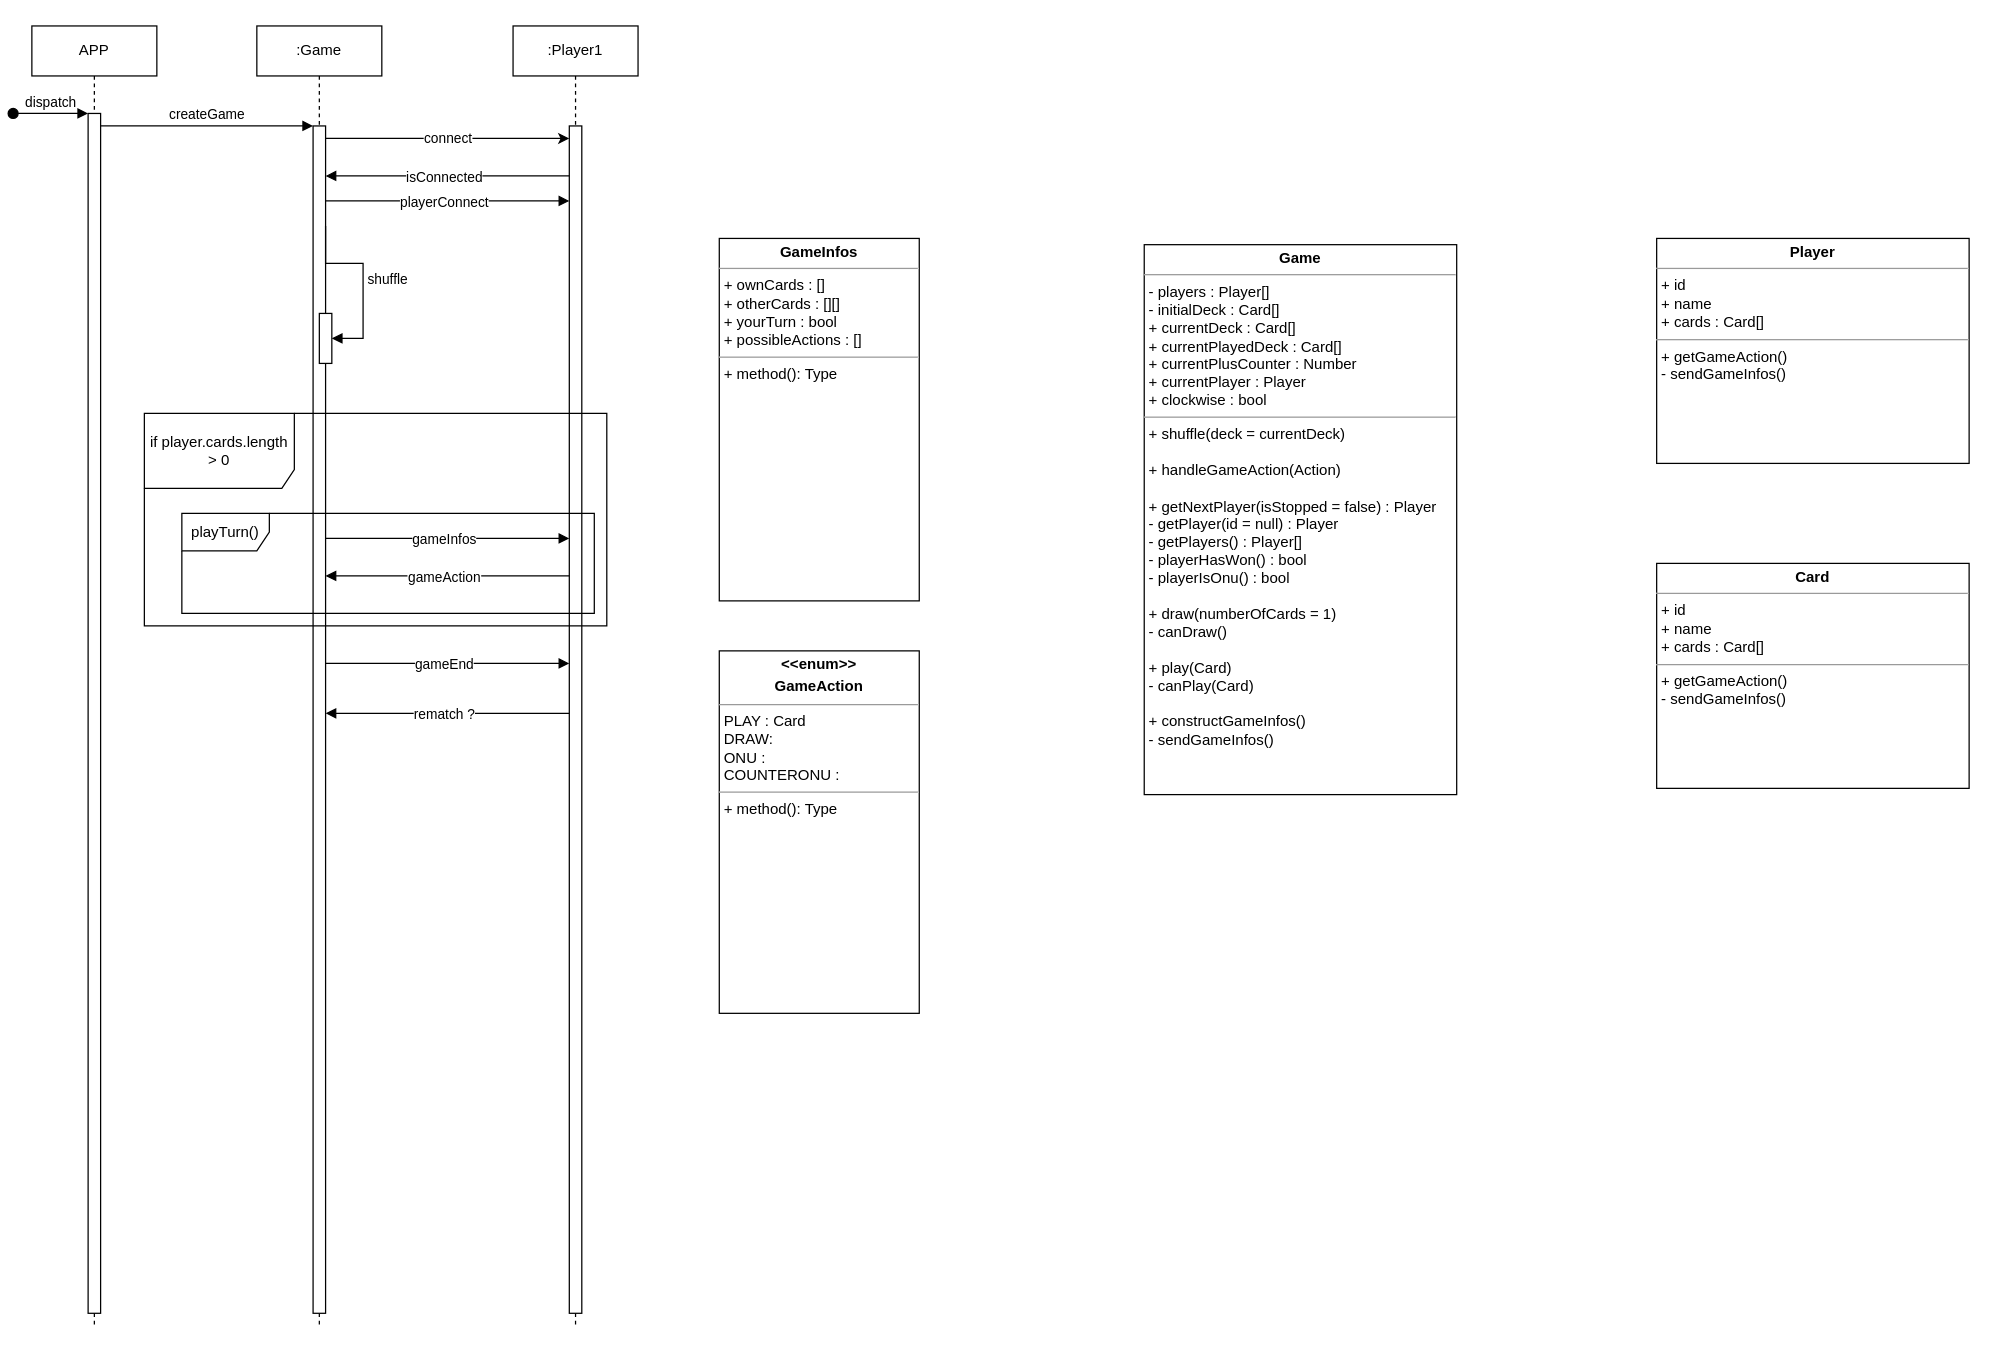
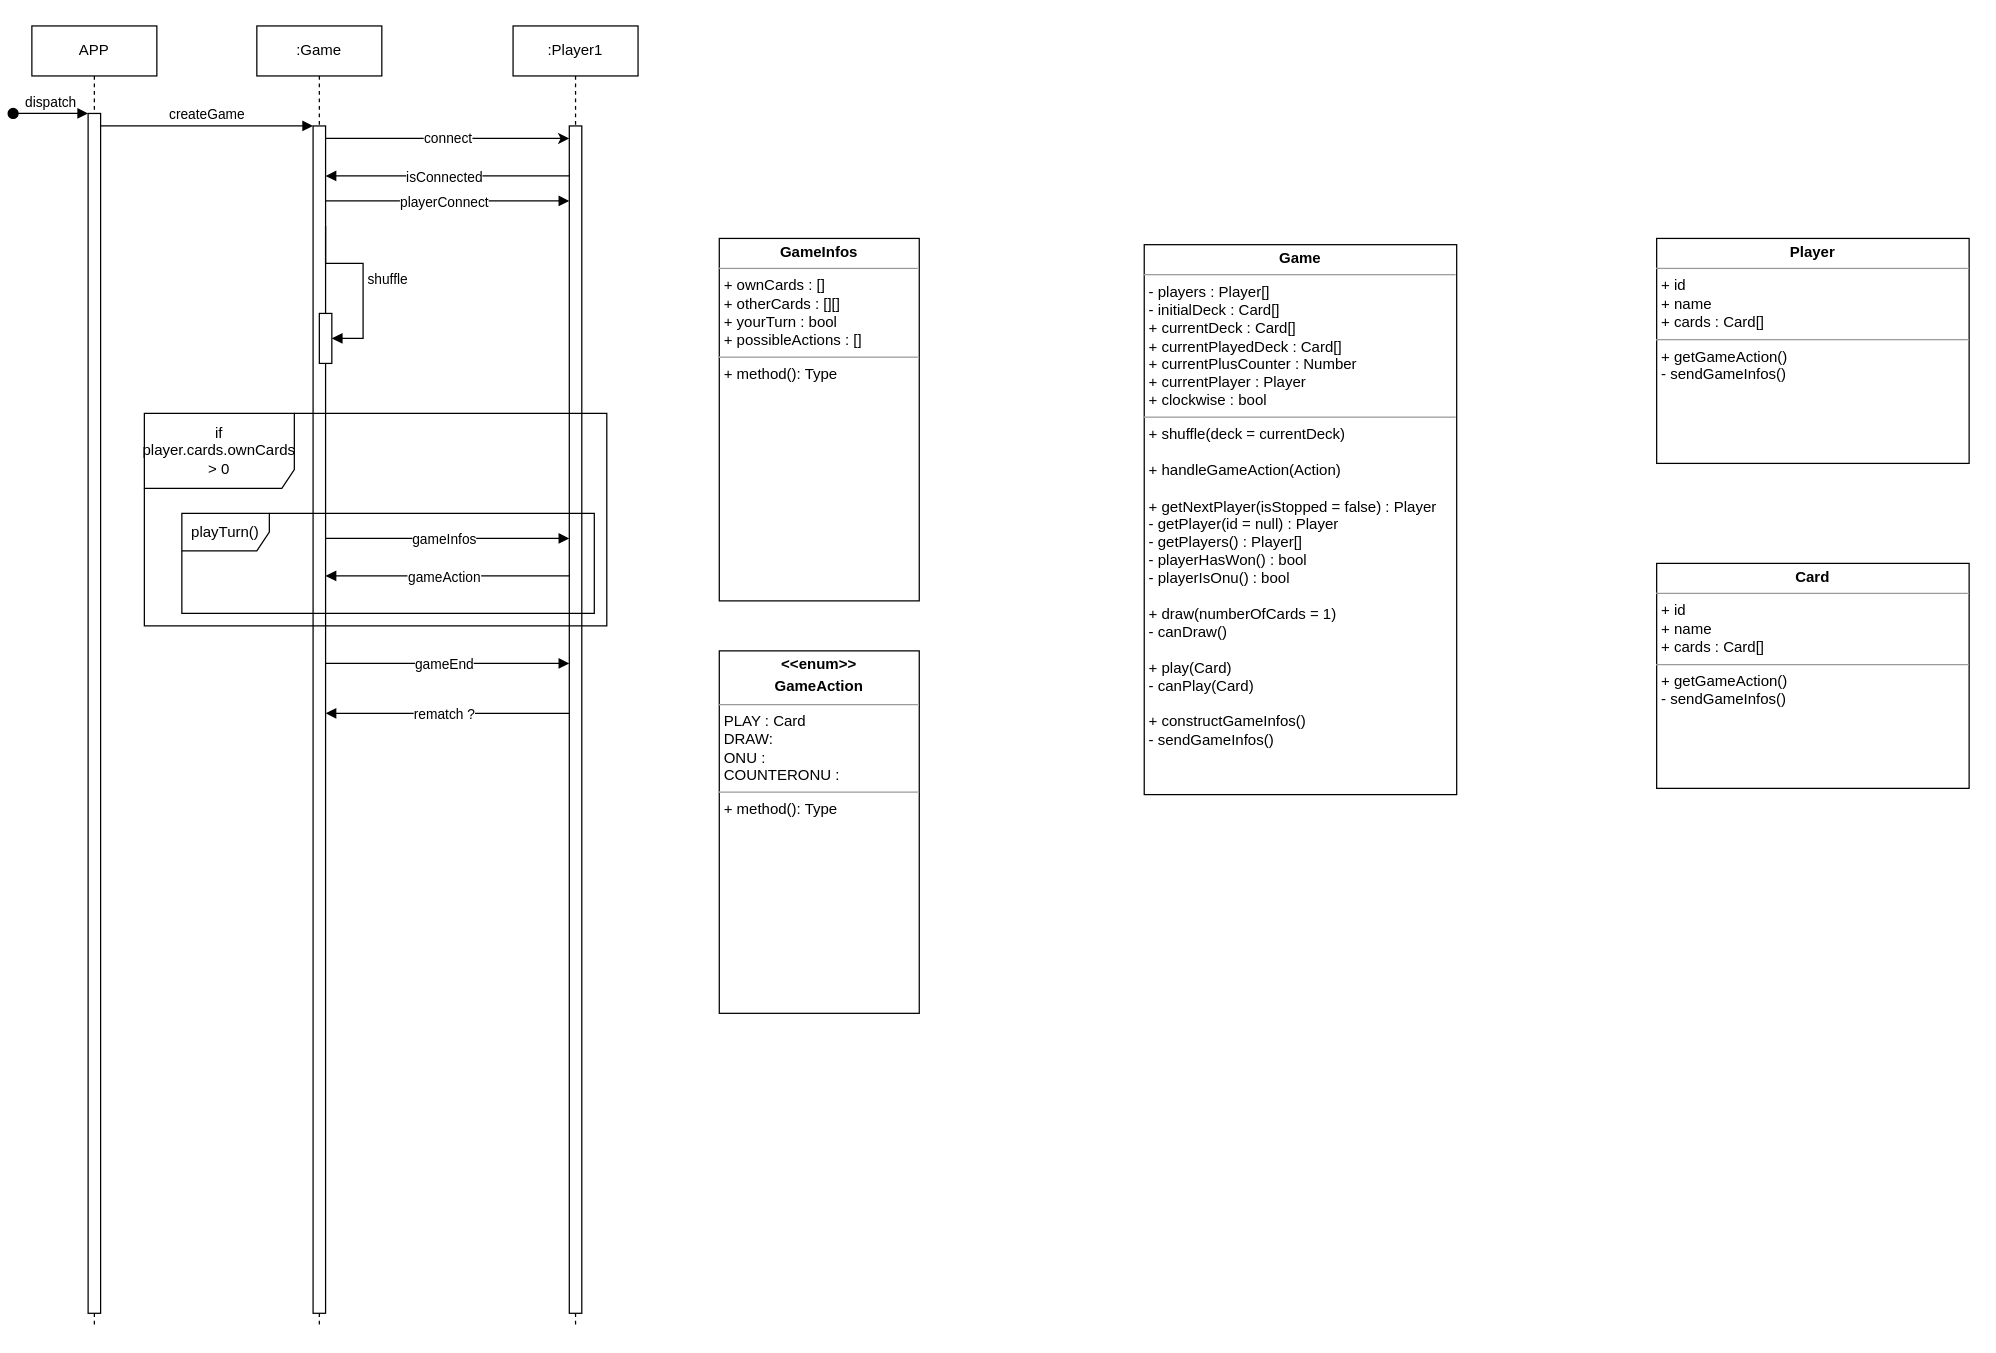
node "if player.cards.length > 0": label "if player.cards.length > 0" -> "if player.cards.ownCards > 0"
